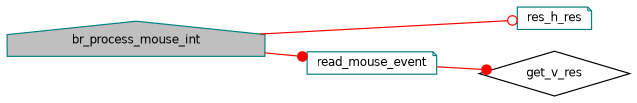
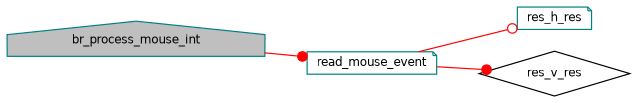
edge "br_process_mouse_int" -> "res_h_res": now "read_mouse_event" -> "res_h_res"
node "get_v_res": label "get_v_res" -> "res_v_res"
